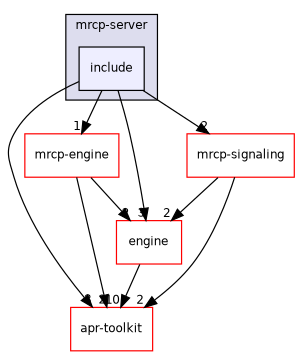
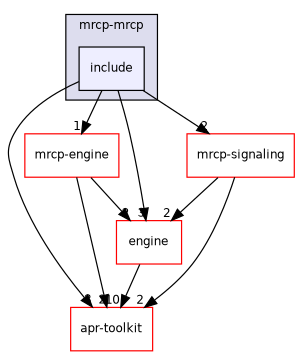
cluster "mrcp-server": label "mrcp-server" -> "mrcp-mrcp"
